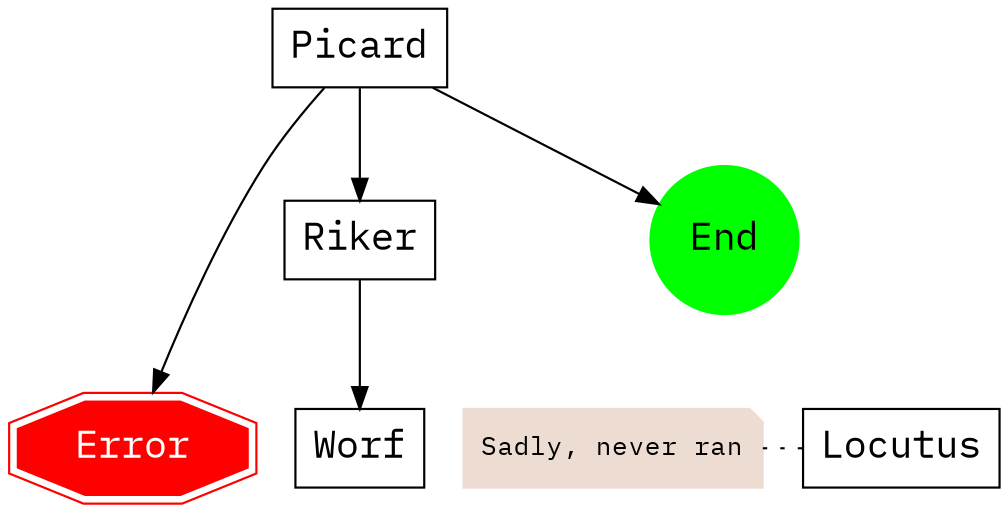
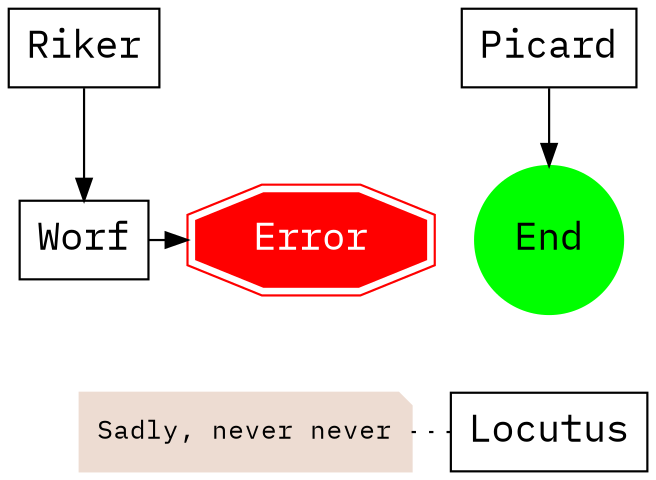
edge "Picard" -> "Riker": removed
edge "Picard" -> "Error": now "Worf" -> "Error"
node "Sadly, never ran": label "Sadly, never ran" -> "Sadly, never never"
